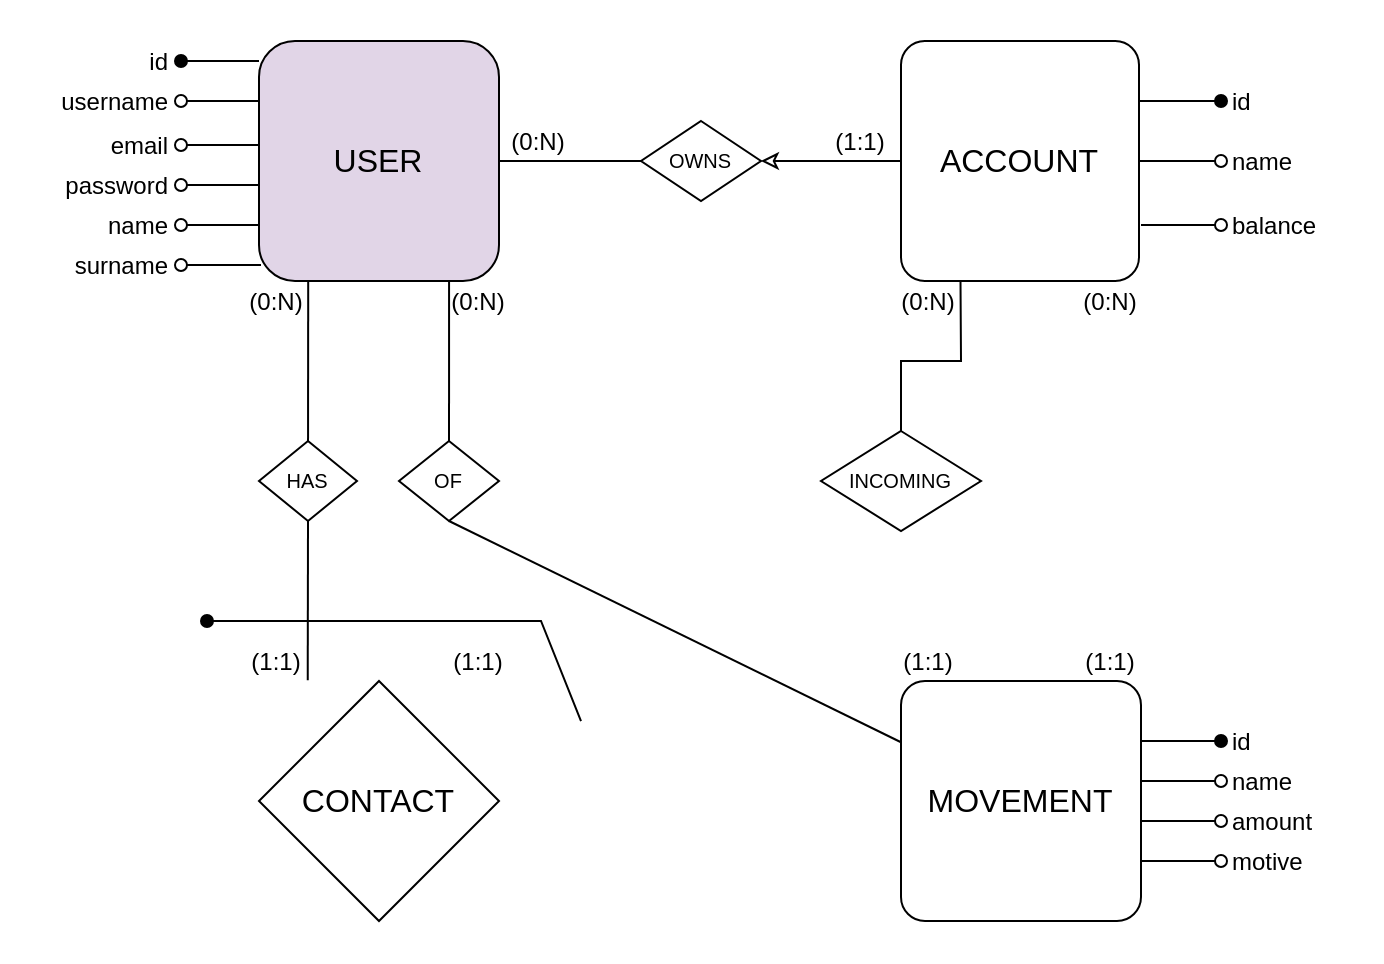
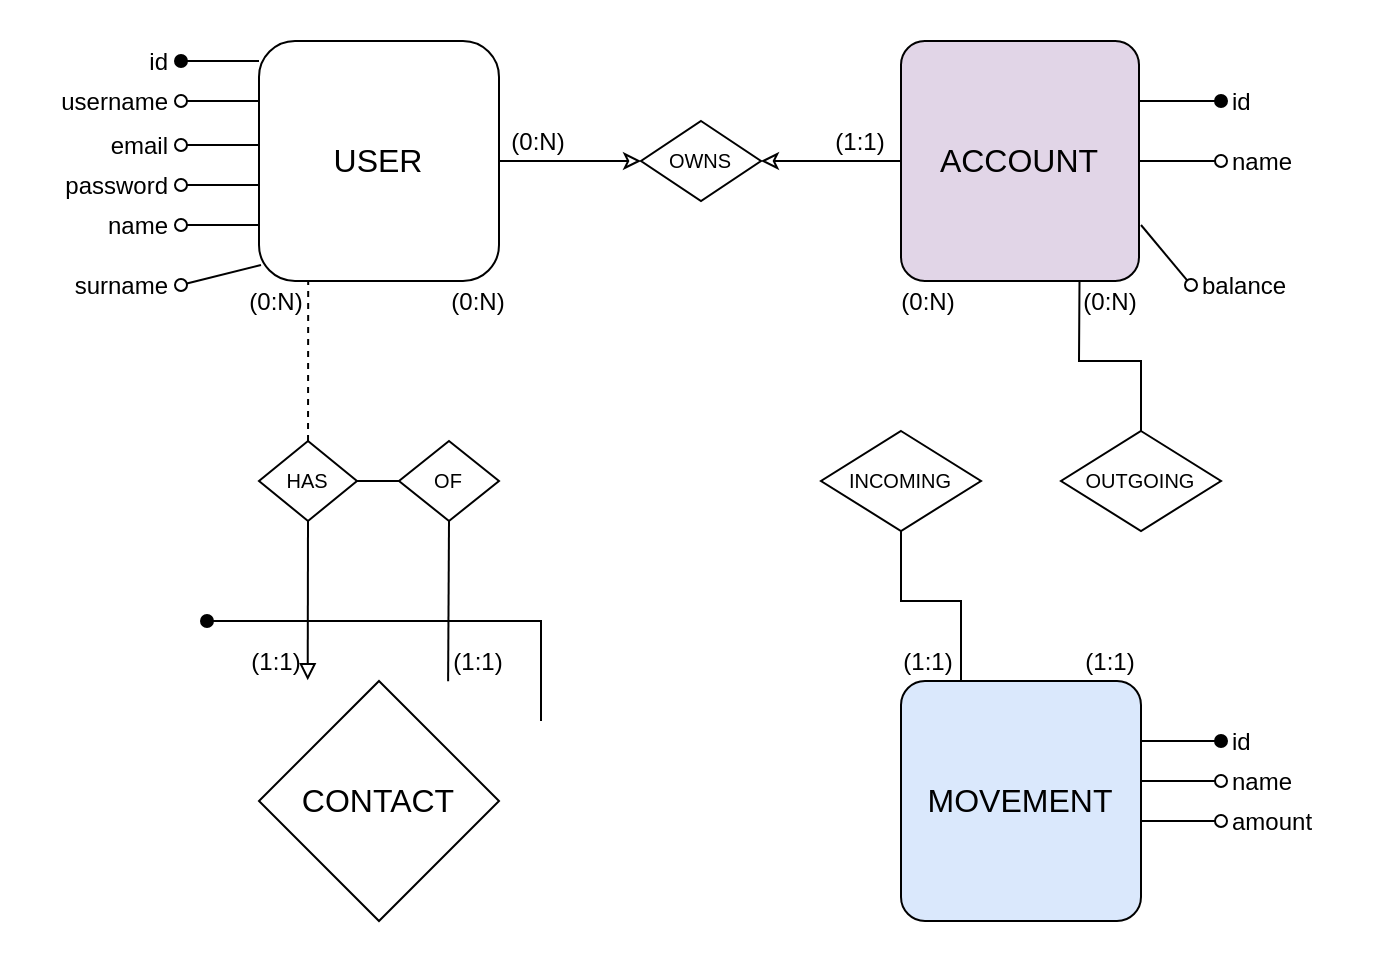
node "USER": fillcolor #e1d5e7 -> #ffffff
edge "USER" -- "OWNS": arrowhead none -> classic
node "ACCOUNT": fillcolor #ffffff -> #e1d5e7
node "balance": moved (1281, 225) -> (1251, 285)
node "surname": moved (121, 265) -> (121, 285)
edge "USER" -- "HAS": style solid -> dashed
edge "USER" -- "OF": now "HAS" -- "OF"
edge "ACCOUNT" -- "INCOMING": removed
edge "ACCOUNT" -- "OUTGOING": added
node "OUTGOING": added
edge "INCOMING" -- "MOVEMENT": added
edge "OF" -- "MOVEMENT": now "OF" -- "CONTACT"
edge "HAS" -- "CONTACT": arrowhead none -> block
node "Item": moved (579, 747) -> (539, 747)
node "MOVEMENT": fillcolor #ffffff -> #dae8fc
edge "MOVEMENT" -> "motive": removed
node "motive": removed
